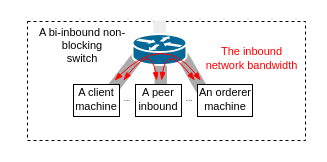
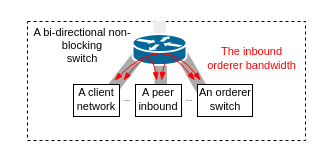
node "A bi-inbound non-blocking switch": label "A bi-inbound non-blocking switch" -> "A bi-directional non-blocking switch"
node "The inbound network bandwidth": label "The inbound network bandwidth" -> "The inbound orderer bandwidth"
node "A client machine": label "A client machine" -> "A client network"
node "An orderer machine": label "An orderer machine" -> "An orderer switch"
